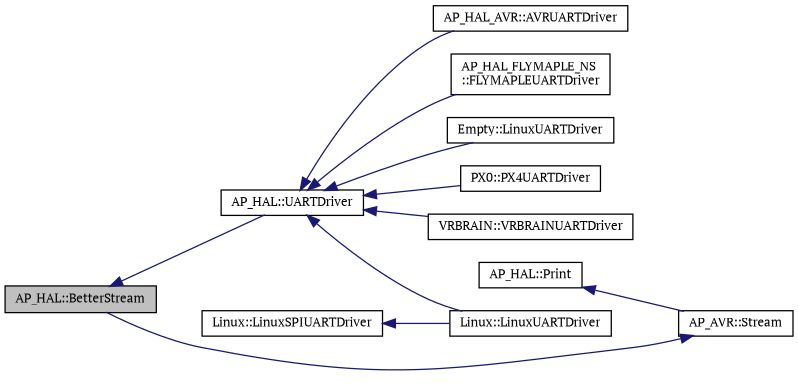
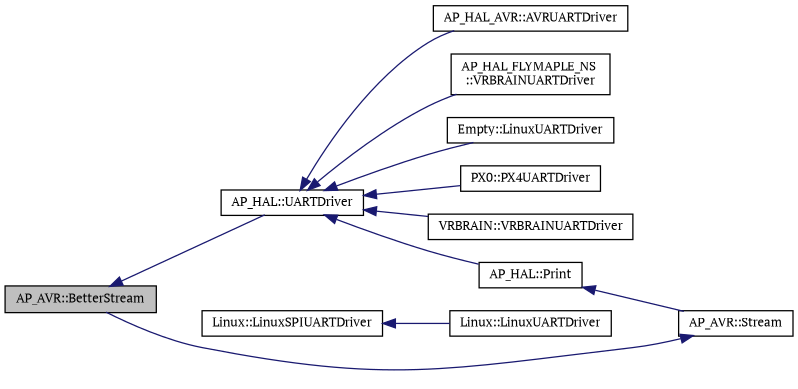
node "AP_HAL_FLYMAPLE_NS ::FLYMAPLEUARTDriver": label "AP_HAL_FLYMAPLE_NS ::FLYMAPLEUARTDriver" -> "AP_HAL_FLYMAPLE_NS ::VRBRAINUARTDriver"
edge "Linux::LinuxUARTDriver" -> "AP_HAL::UARTDriver": now "AP_HAL::Print" -> "AP_HAL::UARTDriver"
node "AP_HAL::BetterStream": label "AP_HAL::BetterStream" -> "AP_AVR::BetterStream"
